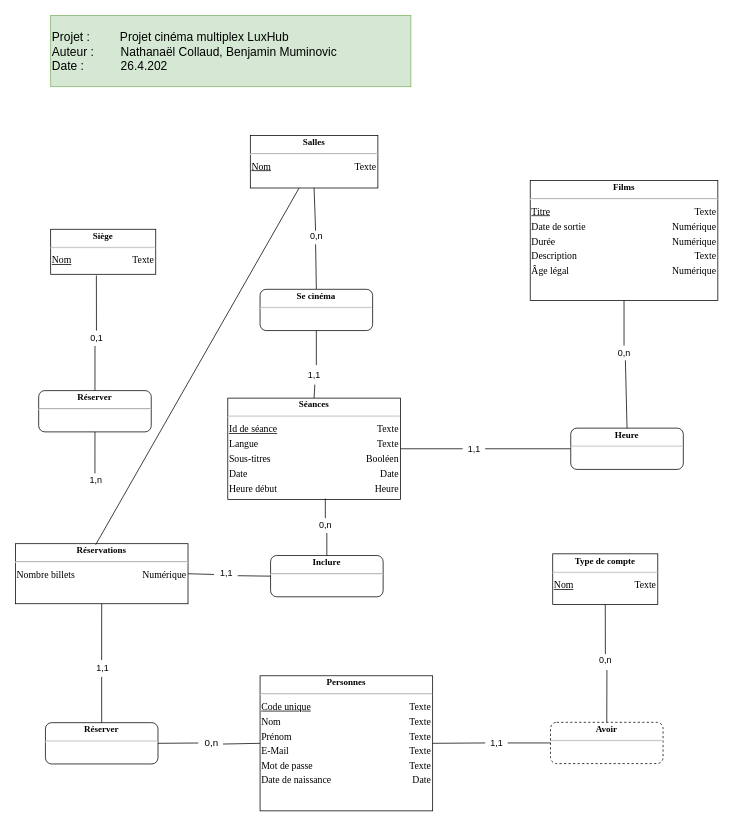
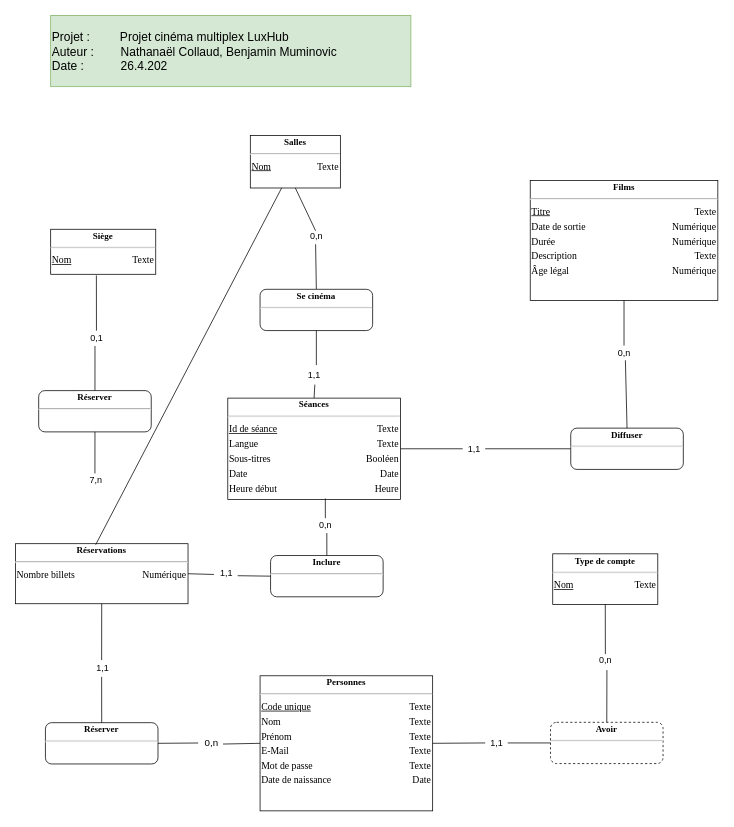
node "Salles Nom Texte": size 128x53 -> 90x53
node "Heure": label "Heure" -> "Diffuser"
node "1,n": label "1,n" -> "7,n"
